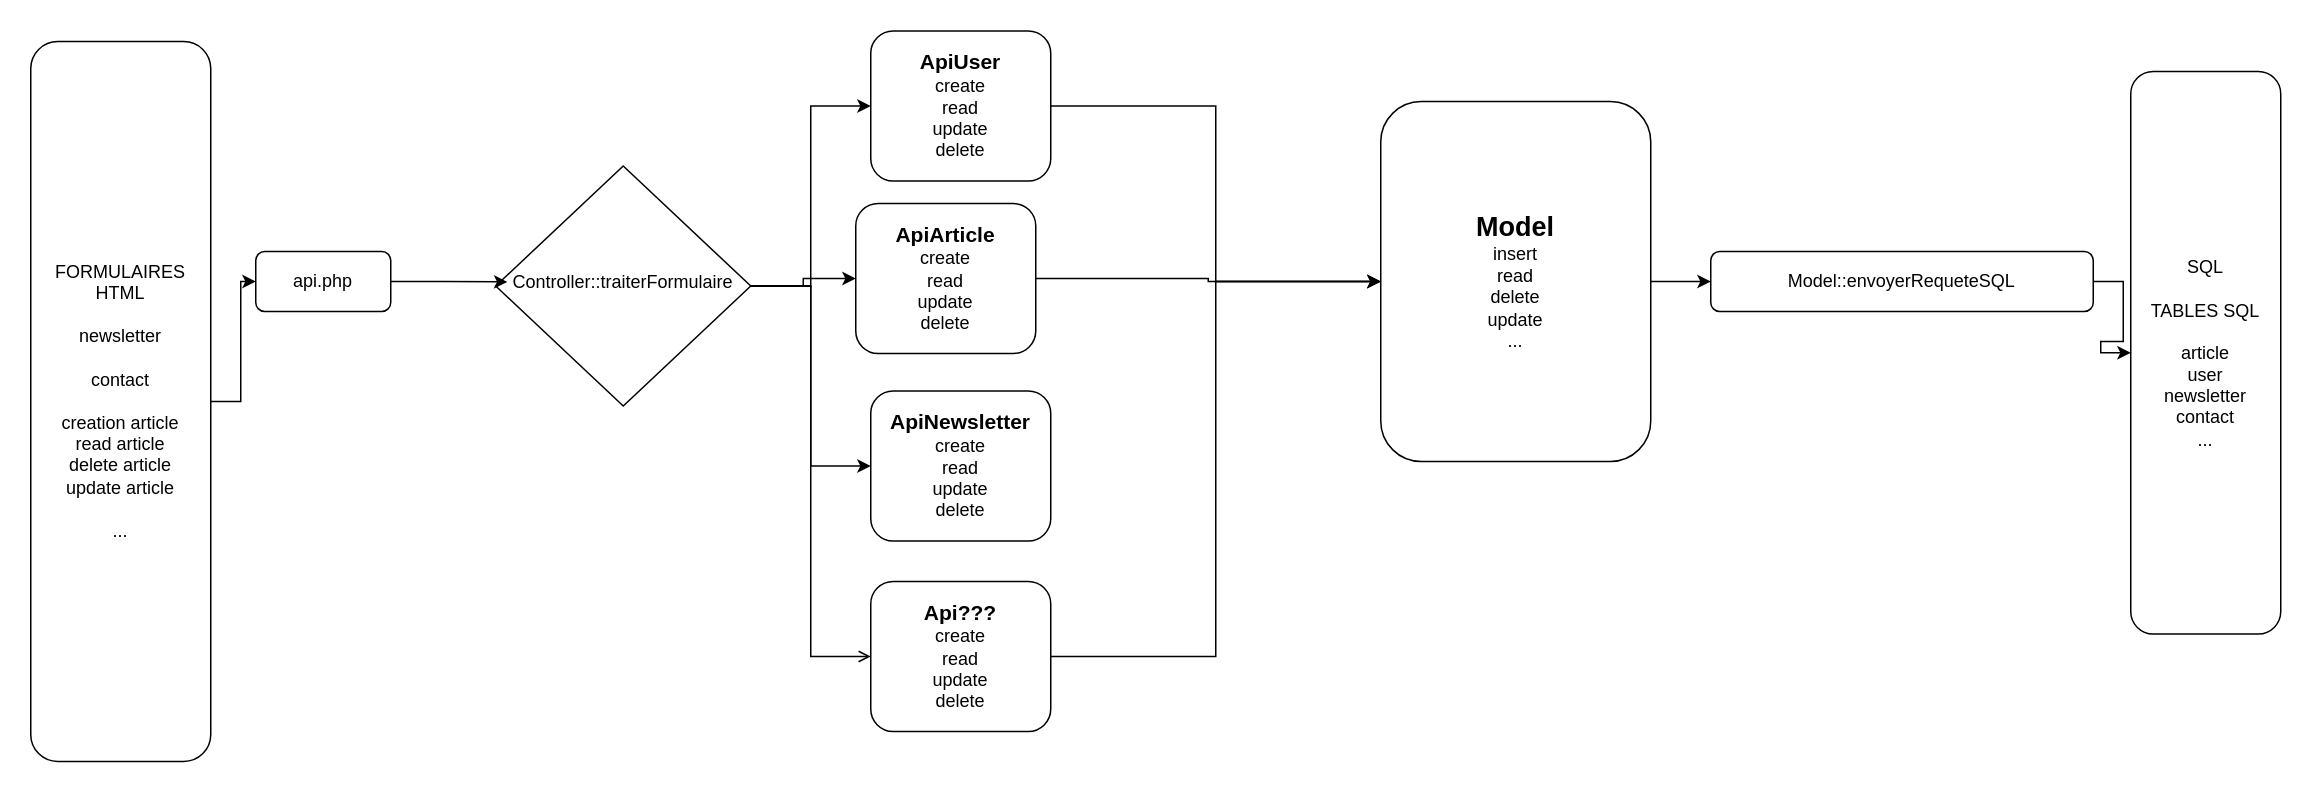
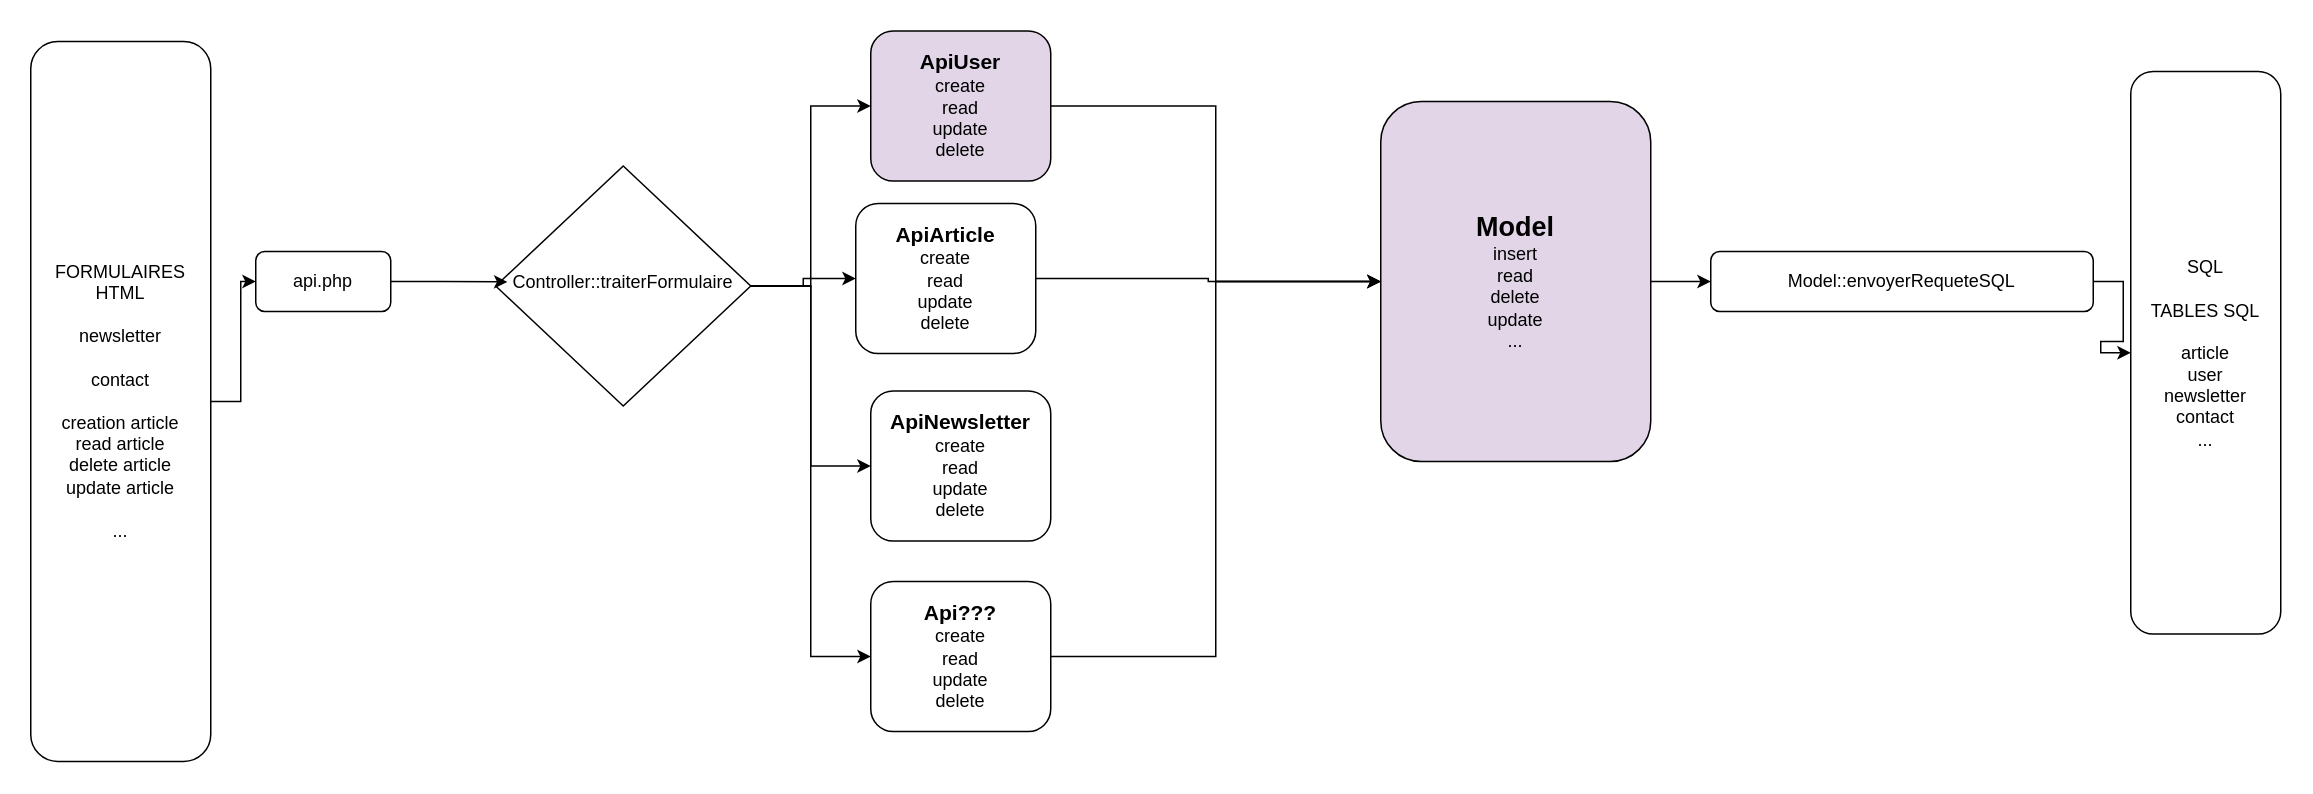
node "ApiUser create read update delete": fillcolor #ffffff -> #e1d5e7
node "Model insert read delete update ...": fillcolor #ffffff -> #e1d5e7
edge "Controller::traiterFormulaire" -> "Api??? create read update delete": arrowhead open -> classic
